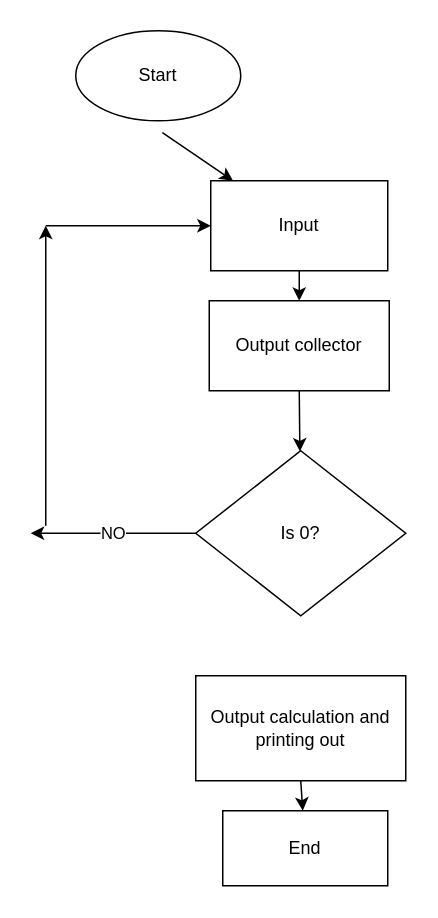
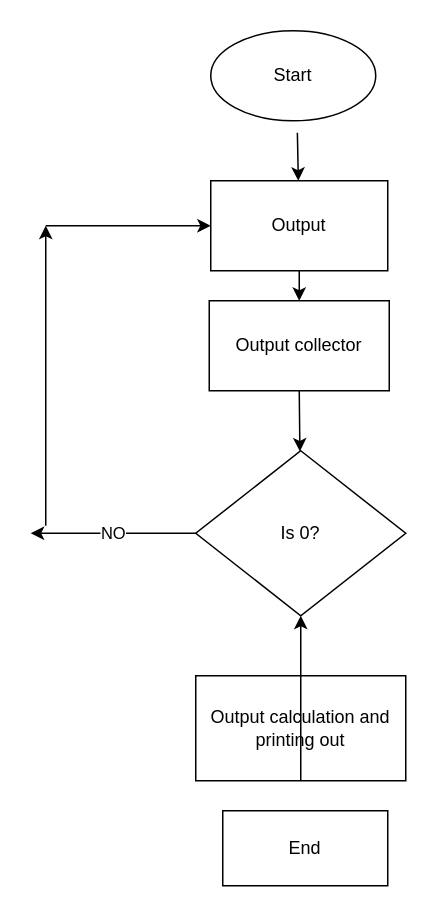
node "Start": moved (158, 76) -> (293, 76)
node "Input": label "Input" -> "Output"
edge "Output calculation and printing out" -> "End": now "Output calculation and printing out" -> "Is 0?"
